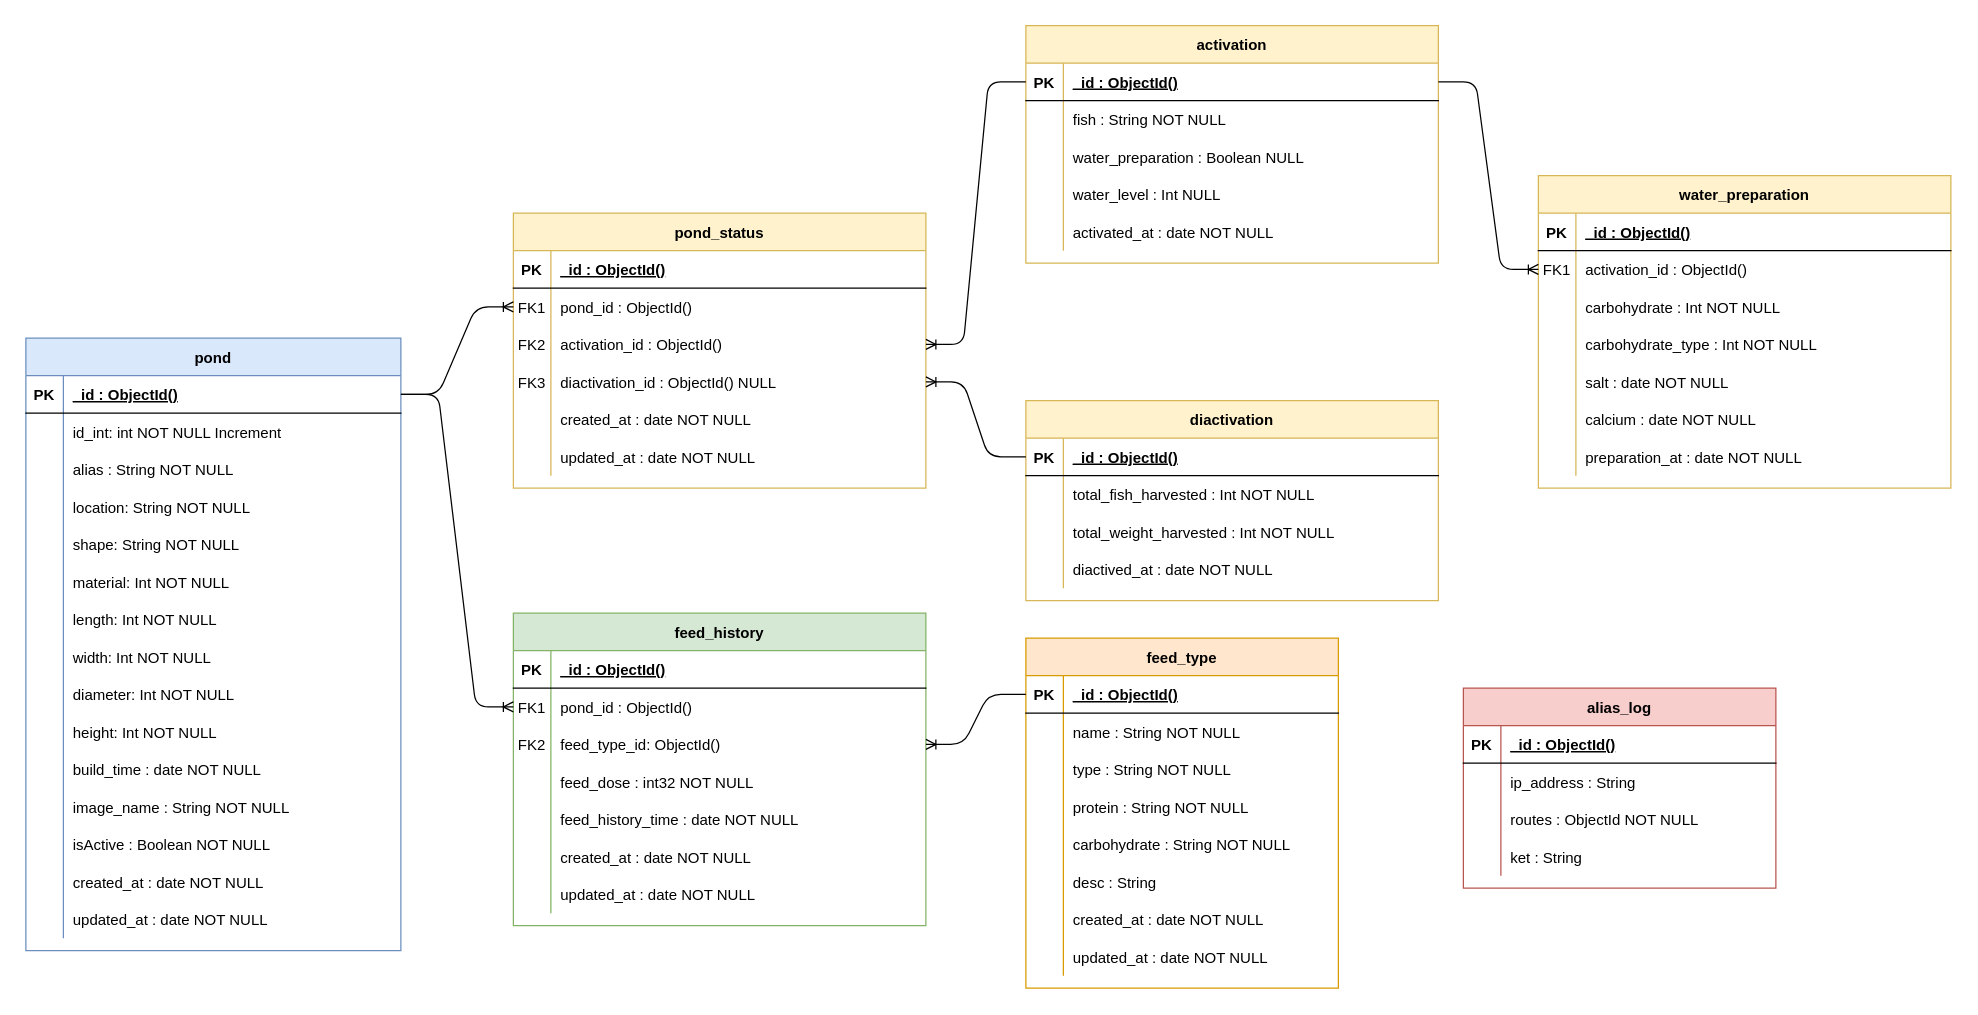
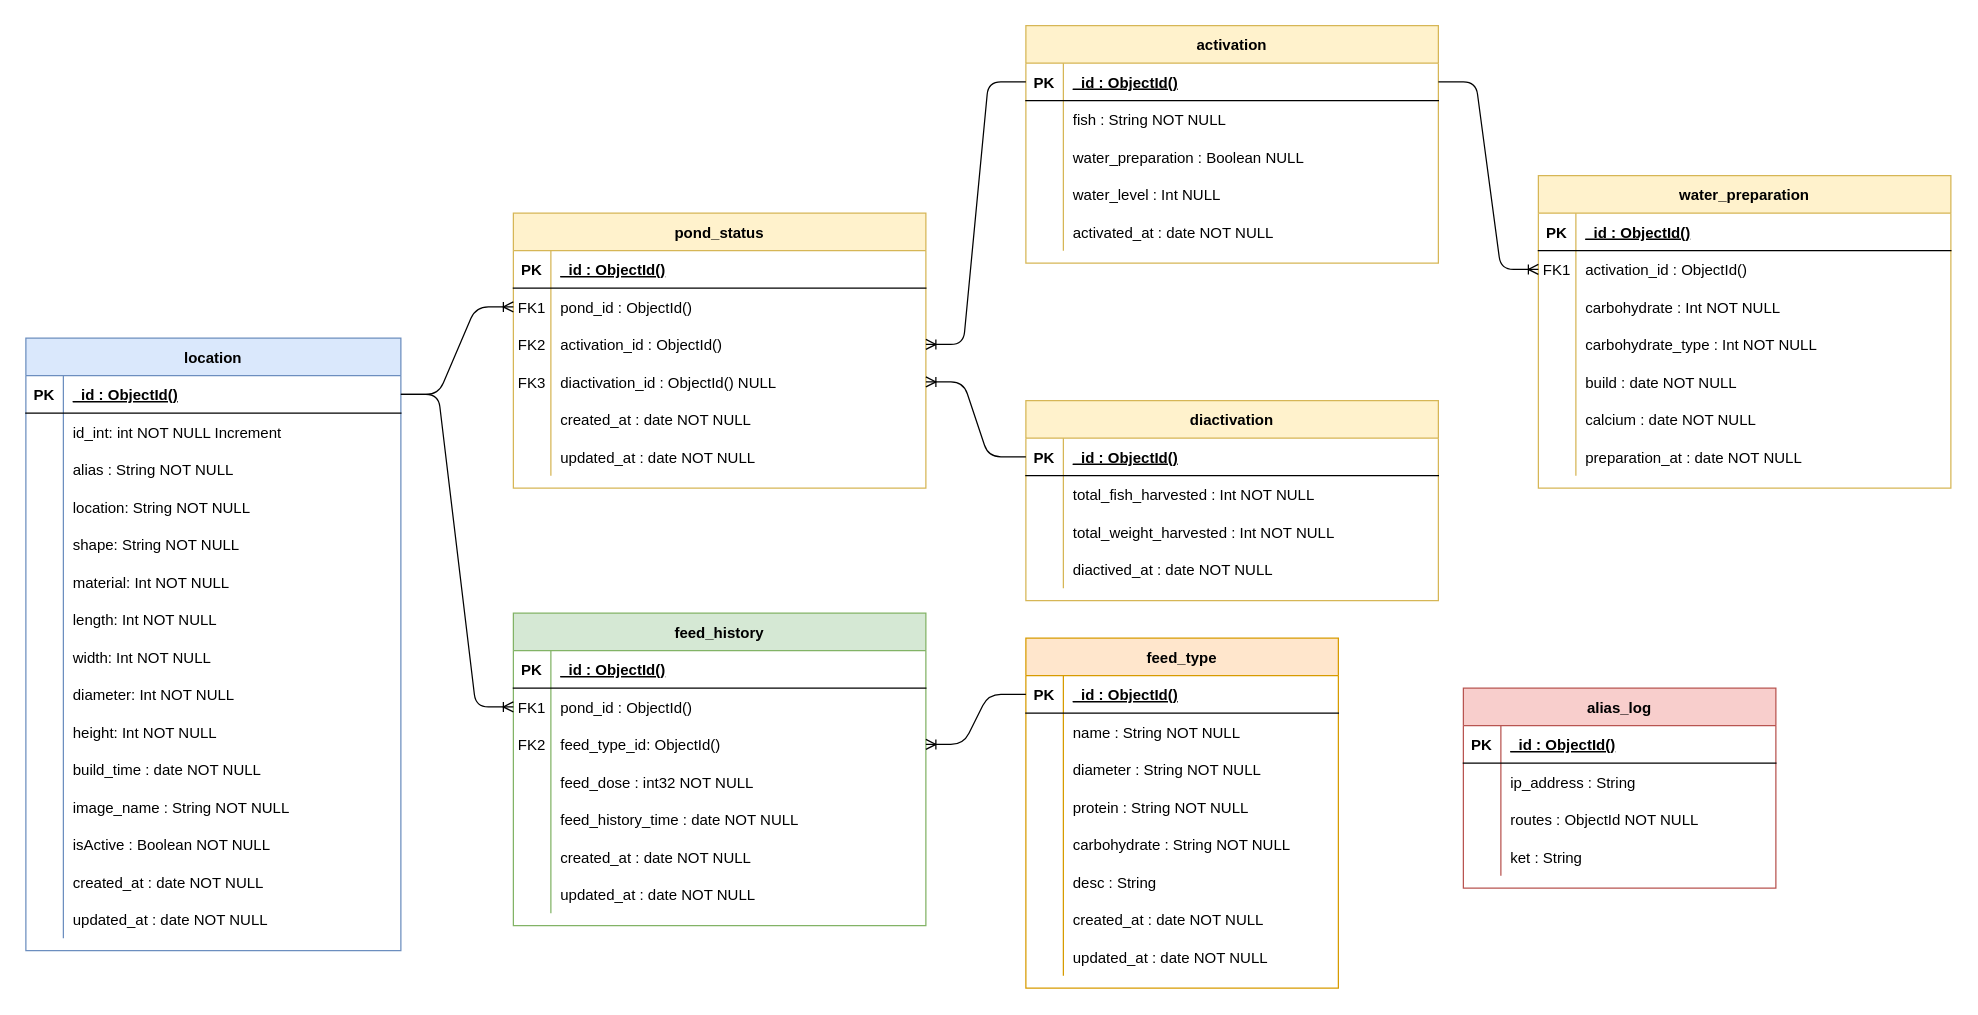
node "pond": label "pond" -> "location"
node "salt : date NOT NULL": label "salt : date NOT NULL" -> "build : date NOT NULL"
node "type : String NOT NULL": label "type : String NOT NULL" -> "diameter : String NOT NULL"
